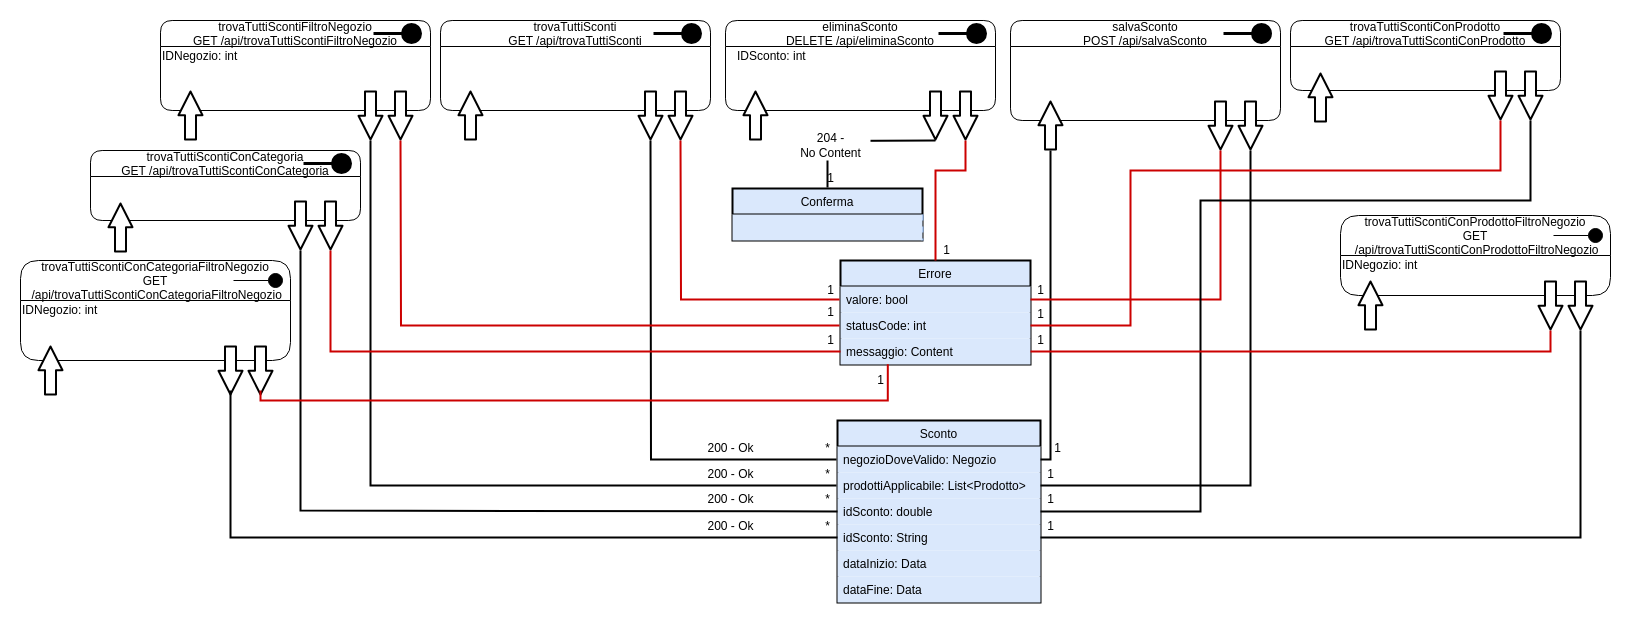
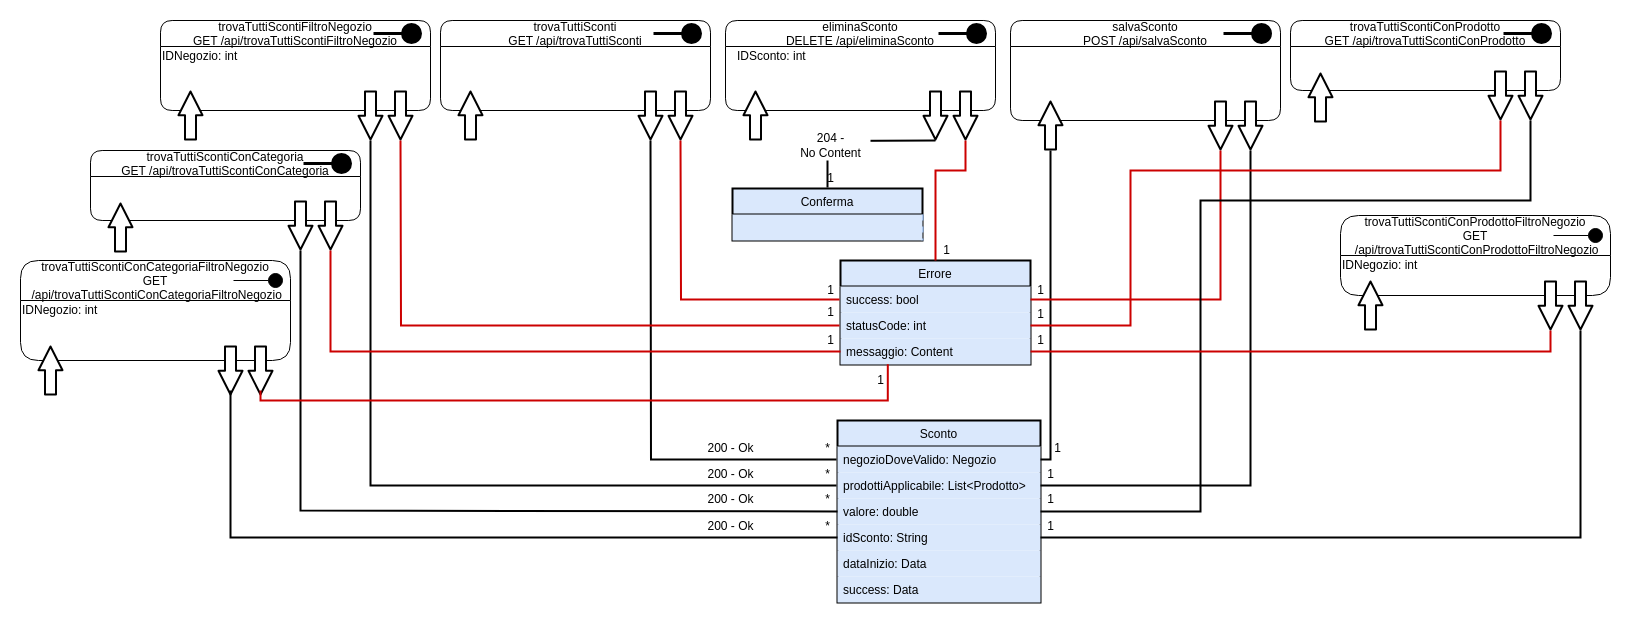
node "valore: bool": label "valore: bool" -> "success: bool"
node "idSconto: double": label "idSconto: double" -> "valore: double"
node "dataFine: Data": label "dataFine: Data" -> "success: Data"
